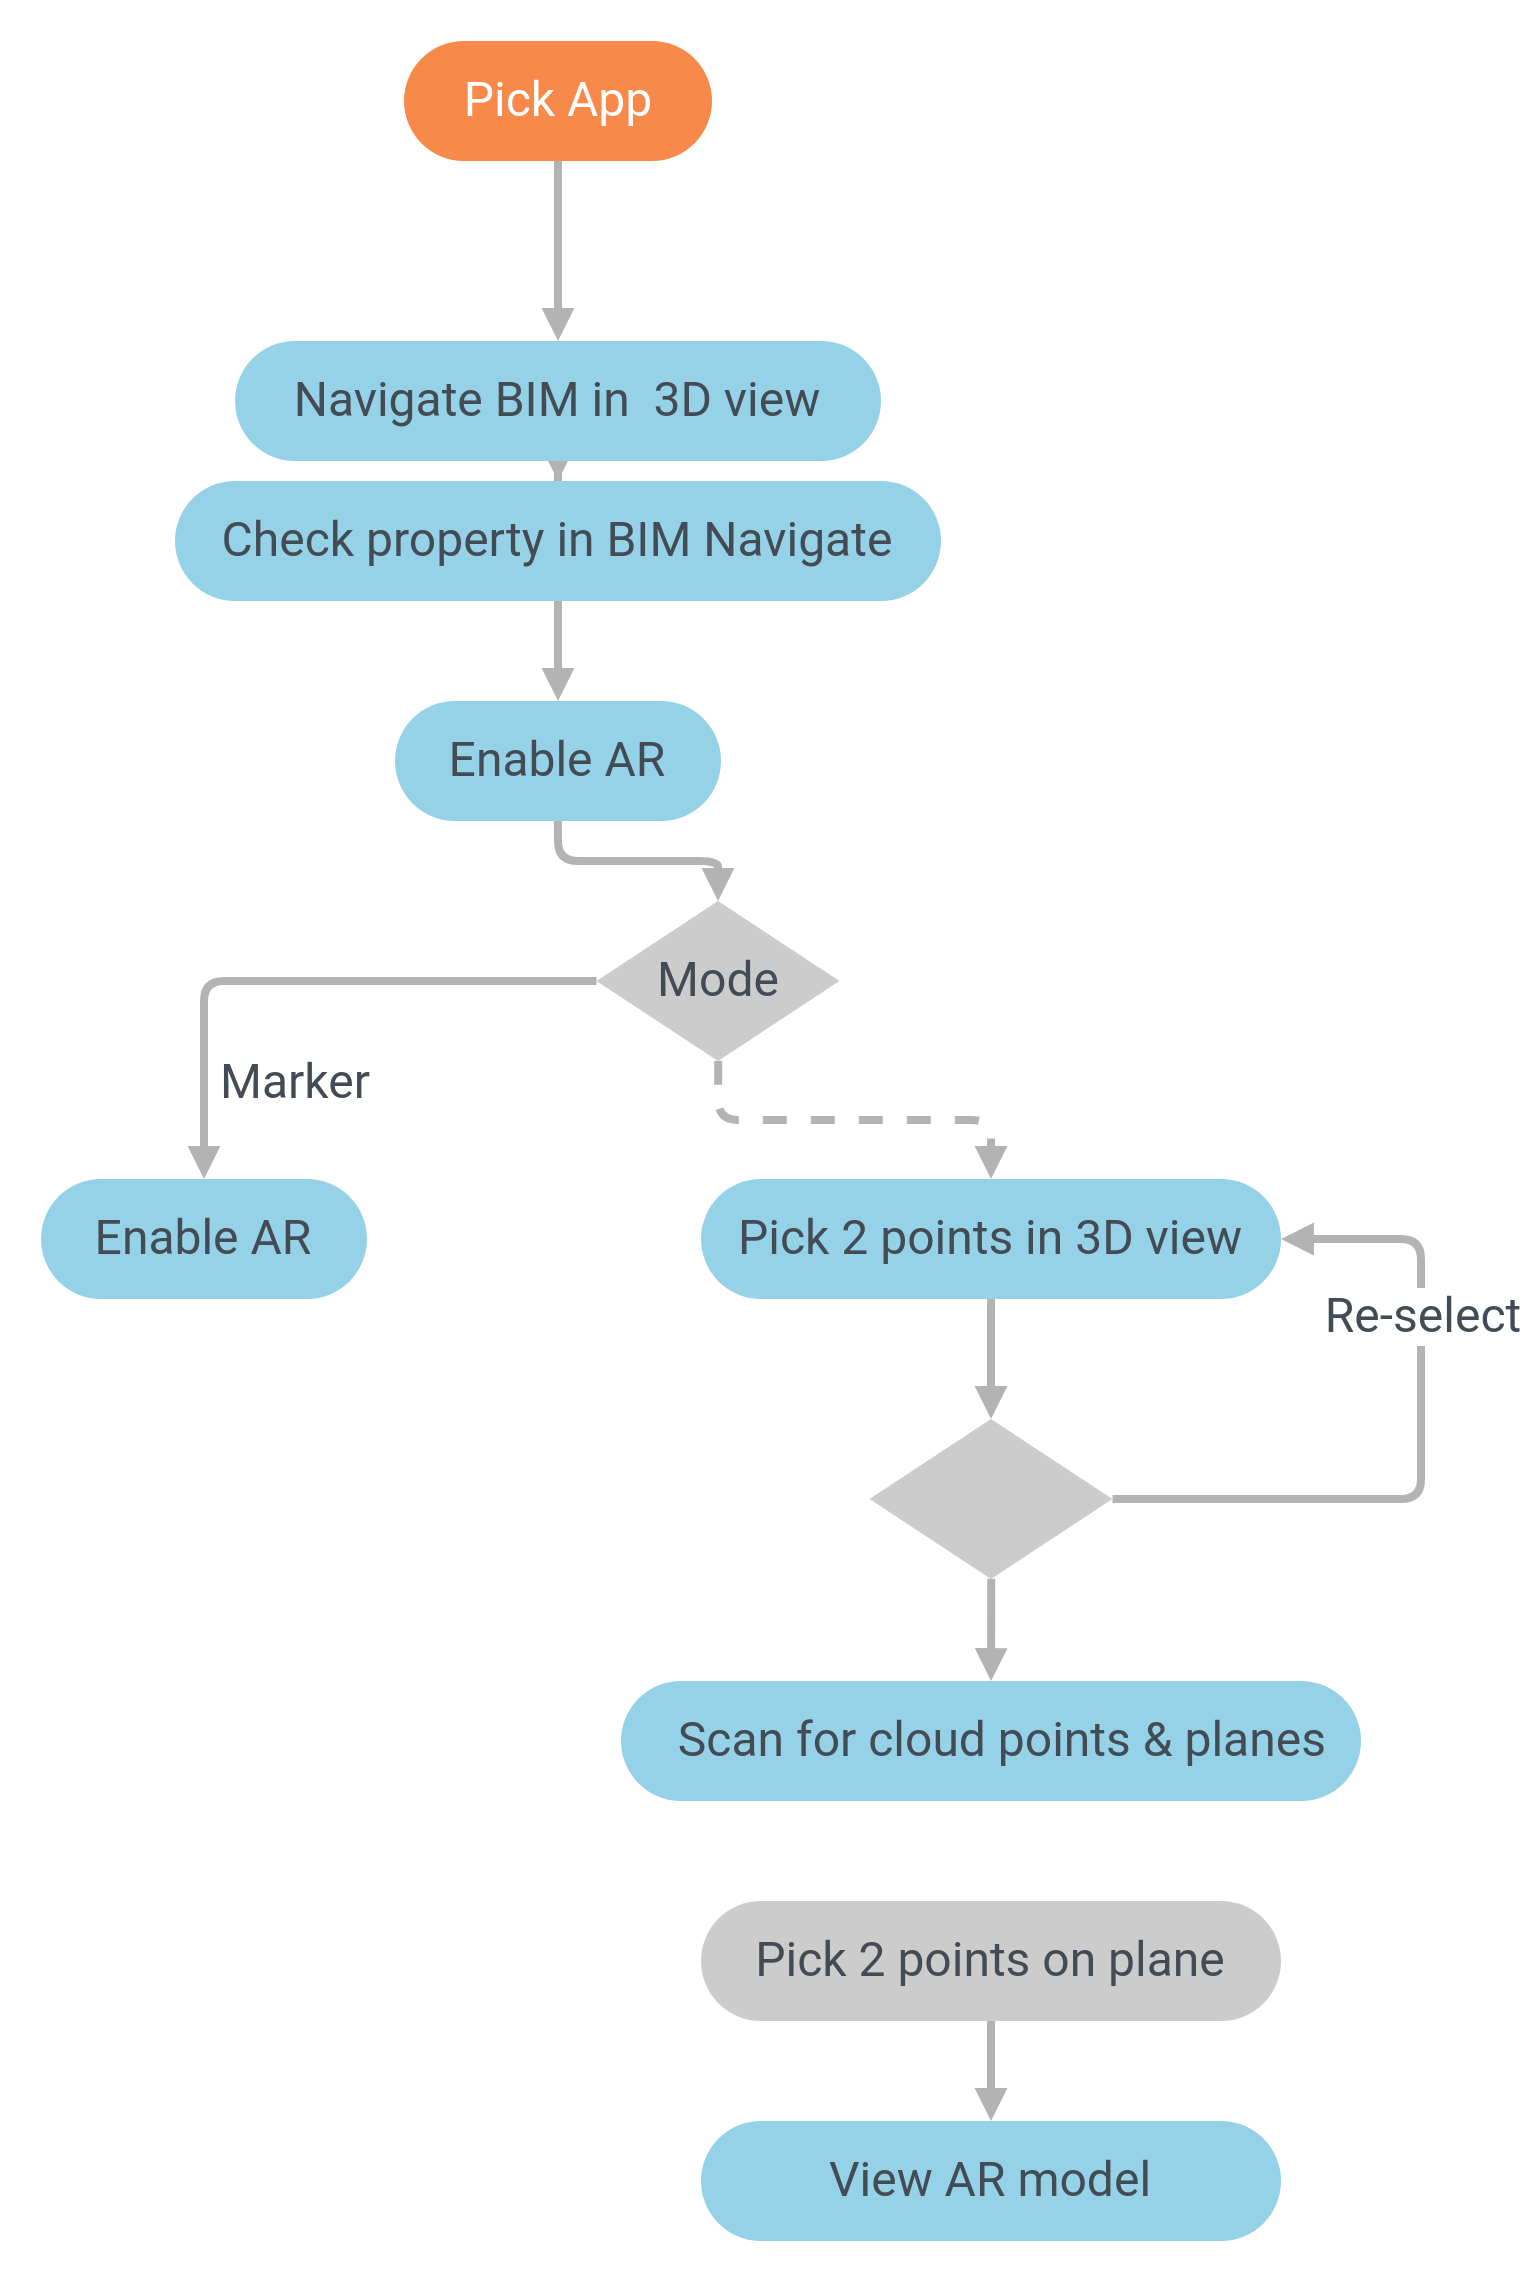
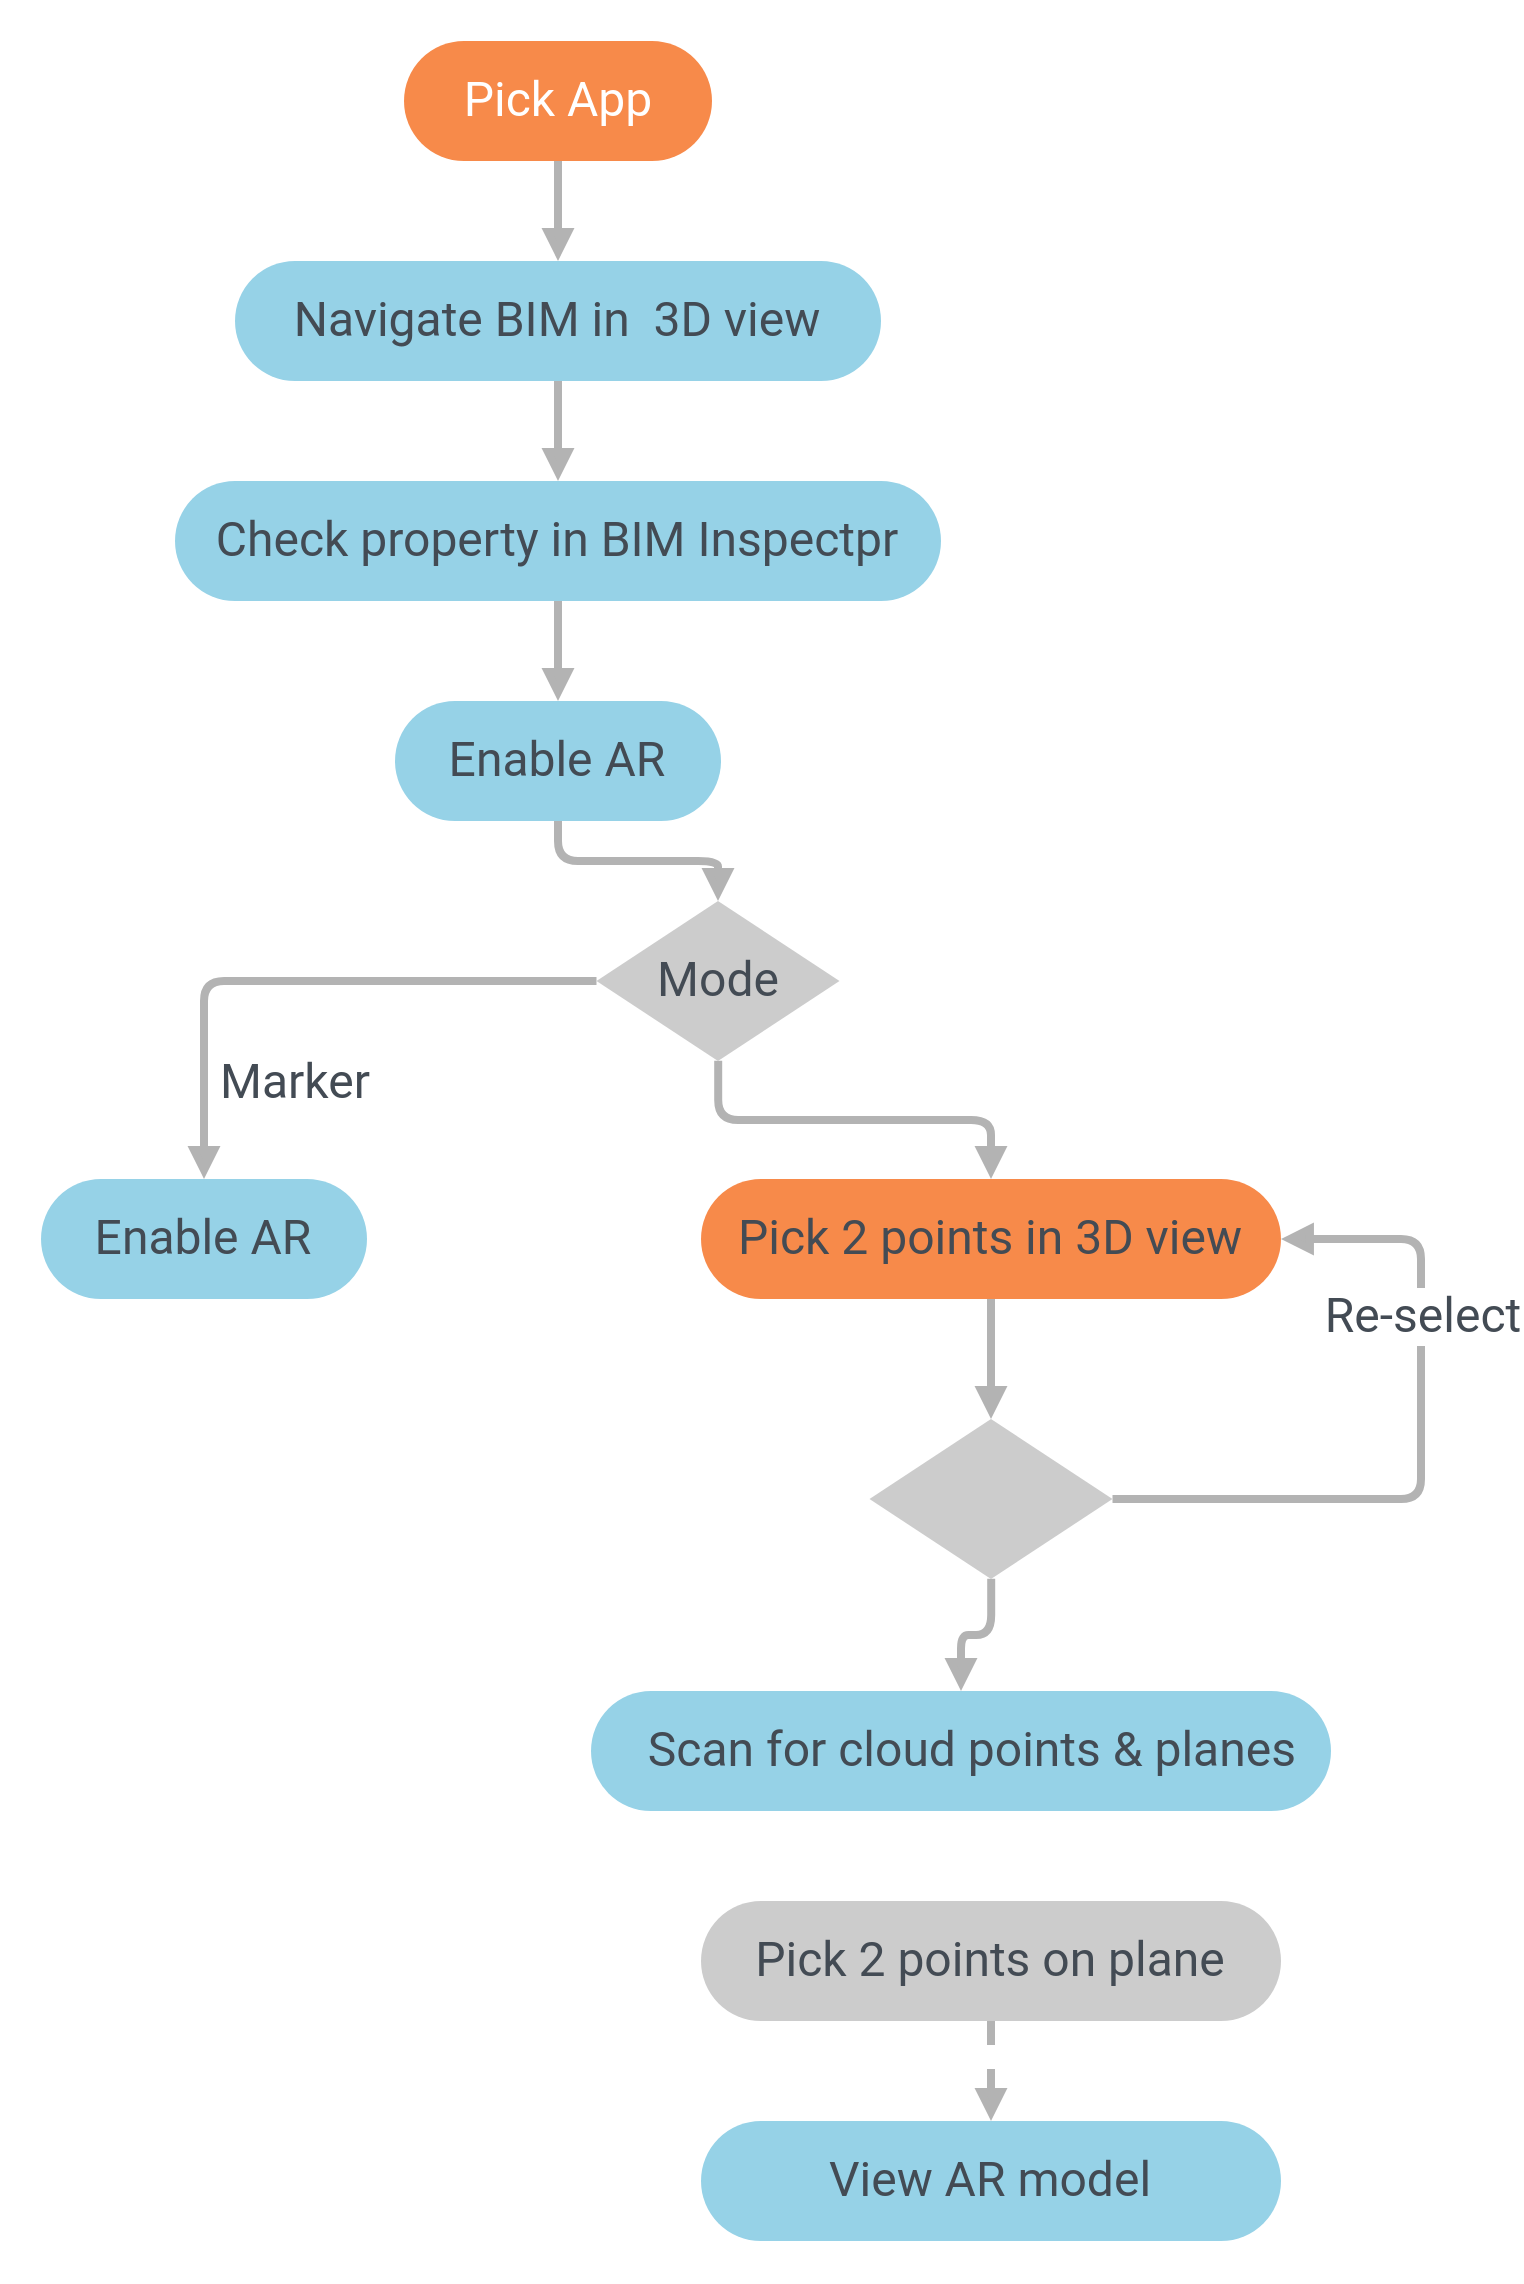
node "Navigate BIM in 3D view": moved (558, 401) -> (558, 321)
node "Check property in BIM Navigate": label "Check property in BIM Navigate" -> "Check property in BIM Inspectpr"
edge "Mode" -> "Pick 2 points in 3D view": style dashed -> solid
node "Pick 2 points in 3D view": fillcolor #96d2e7 -> #f78a4a
node "Scan for cloud points & planes": moved (991, 1741) -> (961, 1751)
edge "Pick 2 points on plane" -> "View AR model": style solid -> dashed
